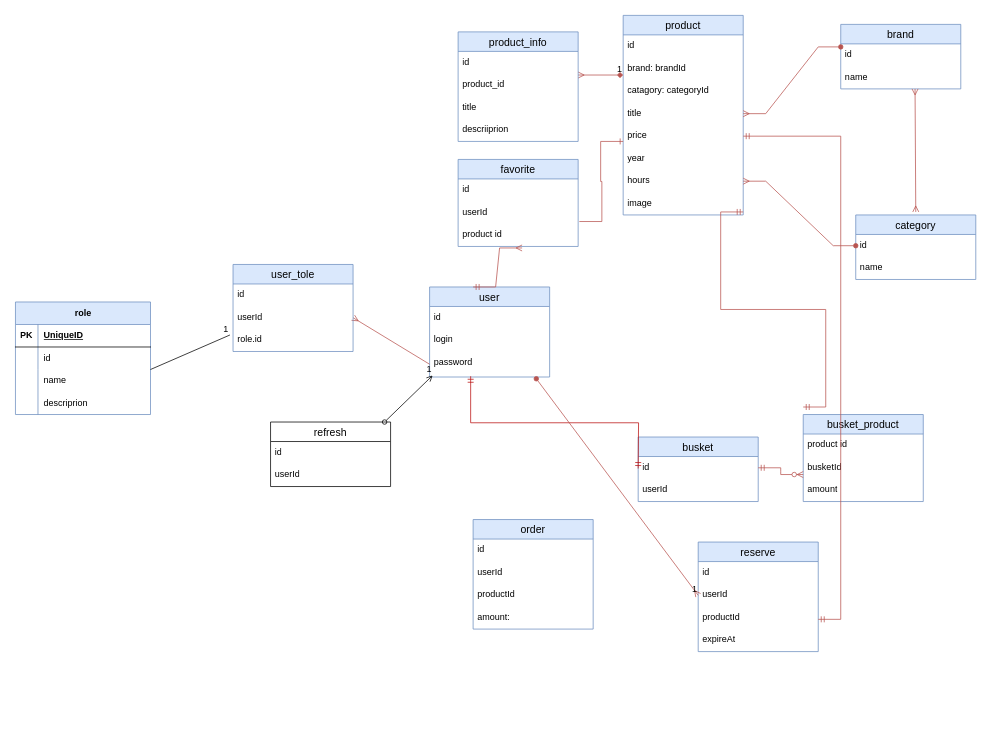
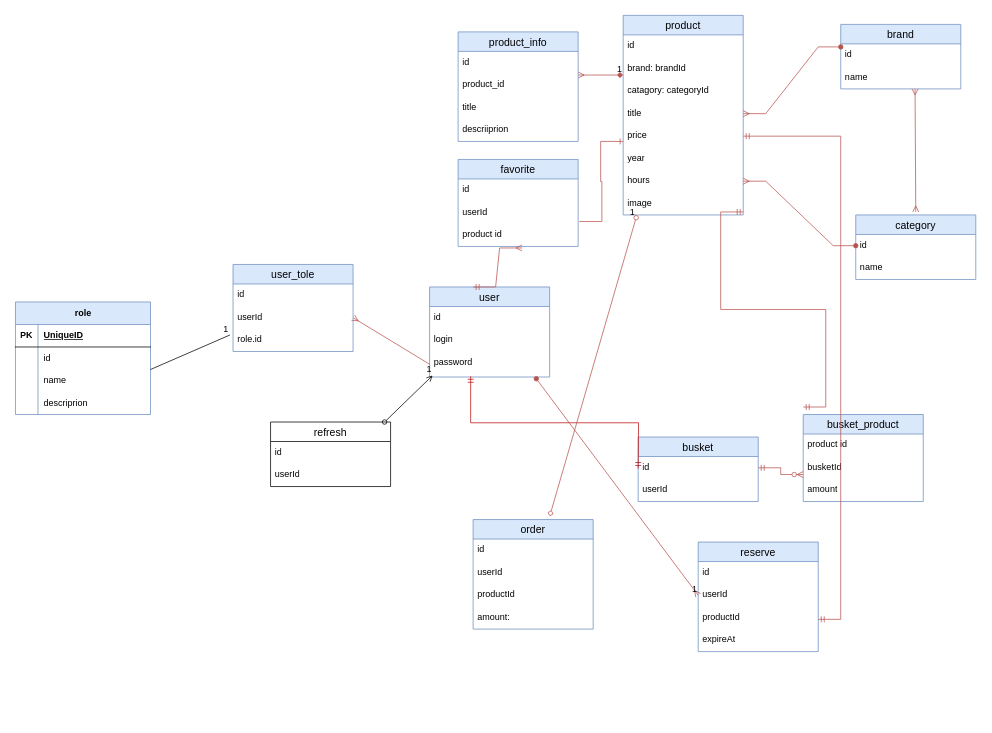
edge "image" -- "order": added, label "1"
